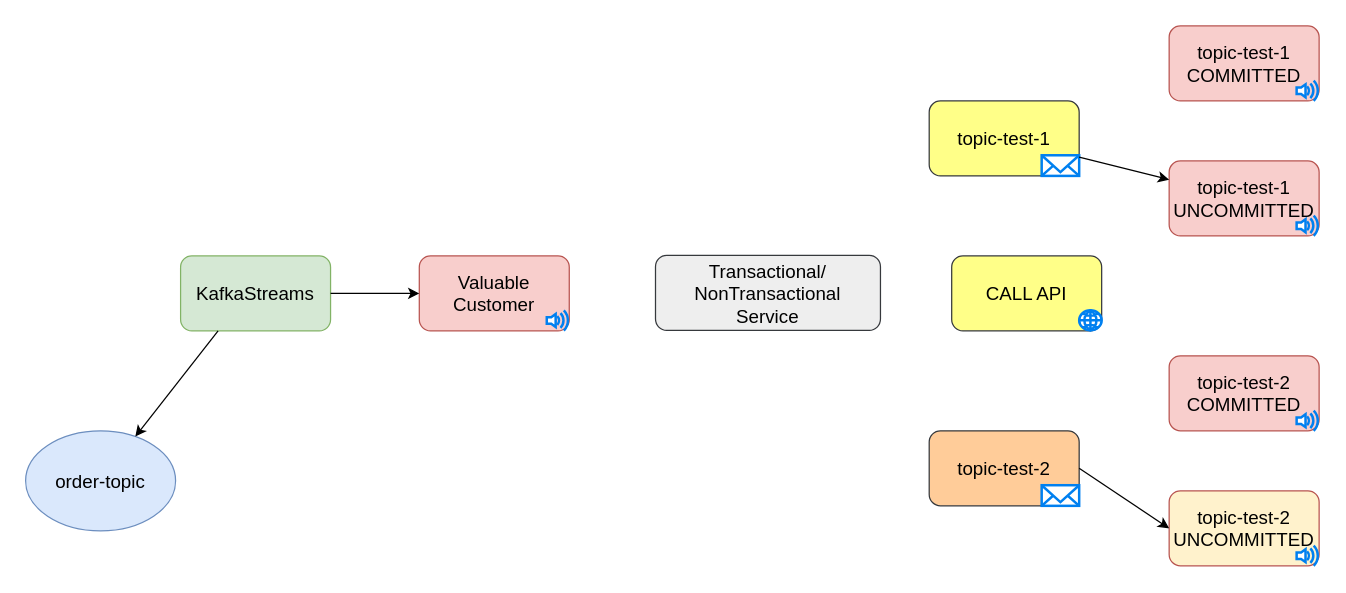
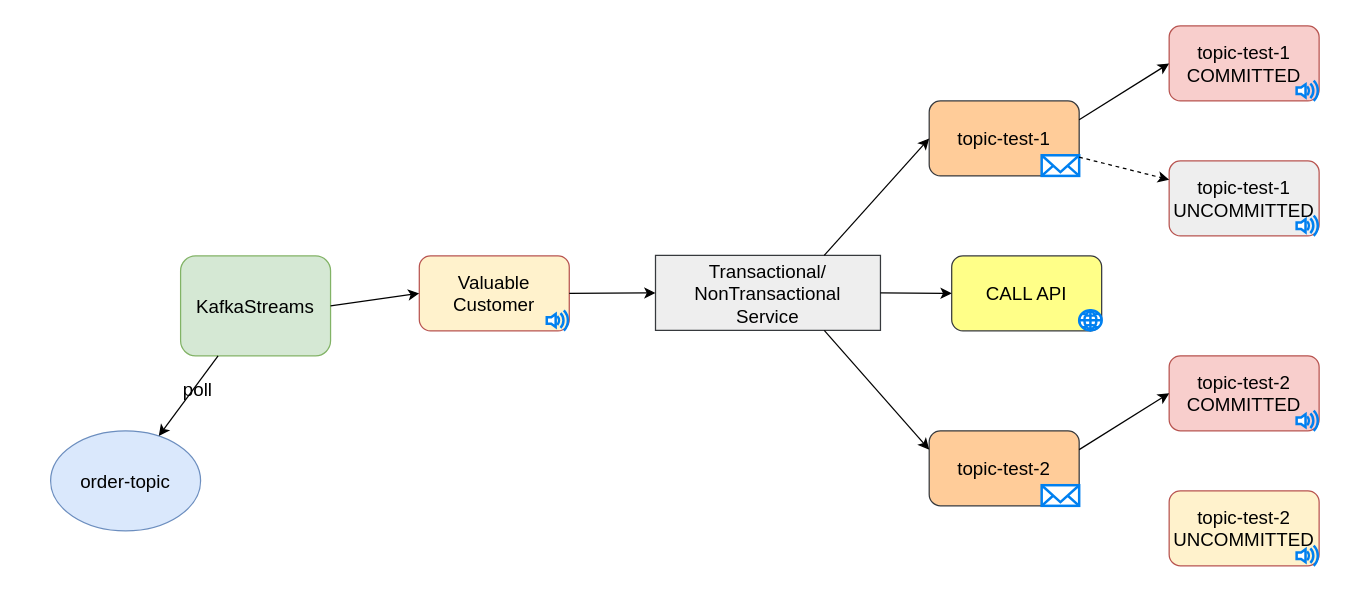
edge "topic-test-1" -> "topic-test-1 COMMITTED": added
node "topic-test-1": fillcolor #ffff88 -> #ffcc99
edge "topic-test-1" -> "topic-test-1 UNCOMMITTED": style solid -> dashed
node "topic-test-1 UNCOMMITTED": fillcolor #f8cecc -> #eeeeee
edge "Transactional/ NonTransactional Service" -> "topic-test-1": added
node "KafkaStreams": size 150x75 -> 150x100
node "Valuable Customer": fillcolor #f8cecc -> #fff2cc
edge "Valuable Customer" -> "Transactional/ NonTransactional Service": added
node "Transactional/ NonTransactional Service": shape rounded rectangle -> rectangle
edge "Transactional/ NonTransactional Service" -> "CALL API": added
edge "Transactional/ NonTransactional Service" -> "topic-test-2": added
node "poll": added
edge "topic-test-2" -> "topic-test-2 COMMITTED": added
node "order-topic": moved (101, 481) -> (126, 481)
edge "topic-test-2" -> "topic-test-2 UNCOMMITTED": removed
